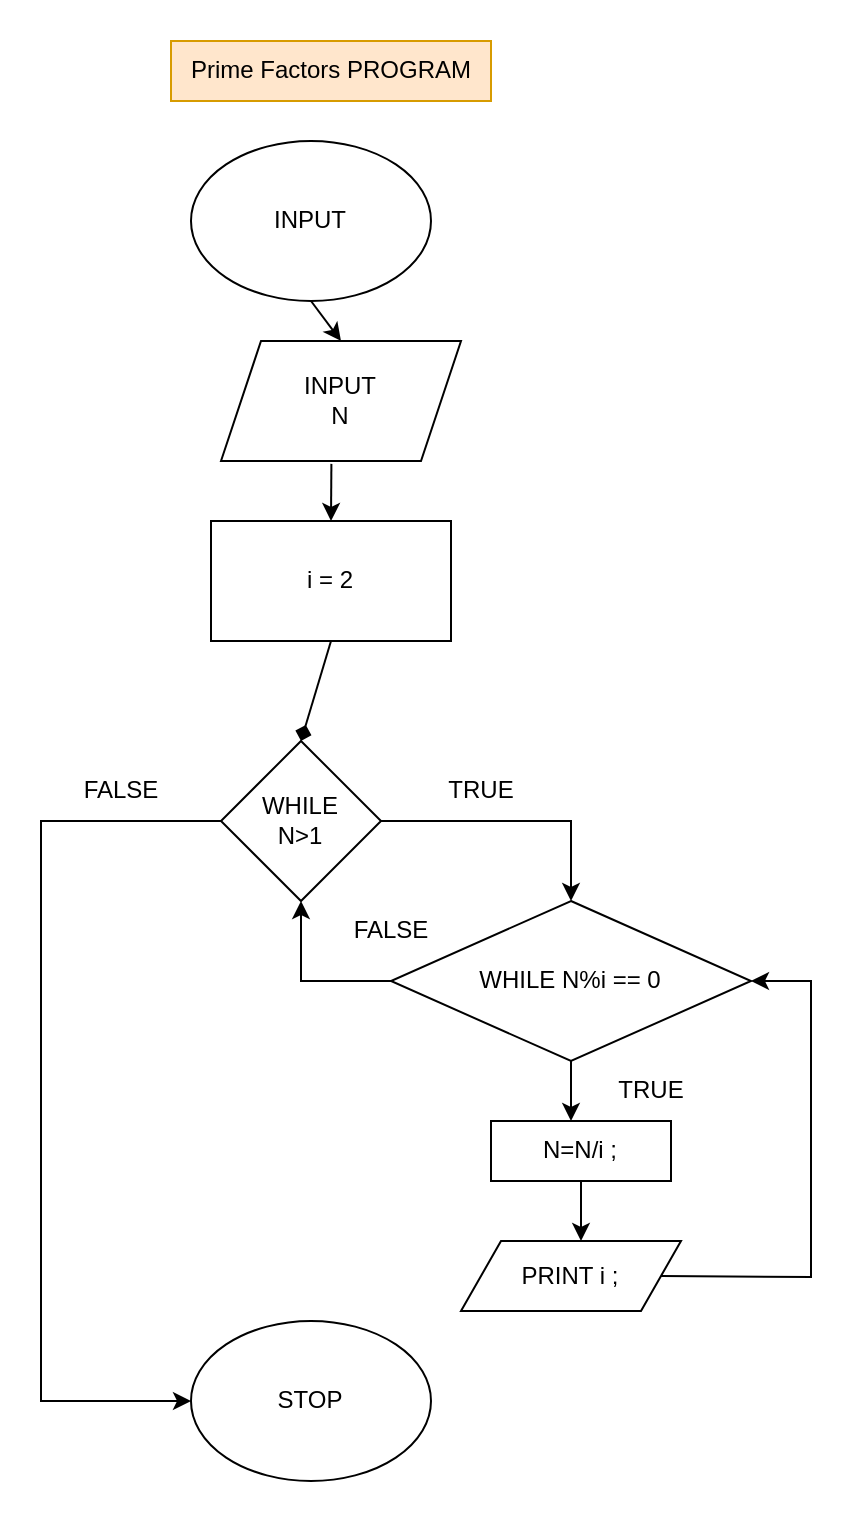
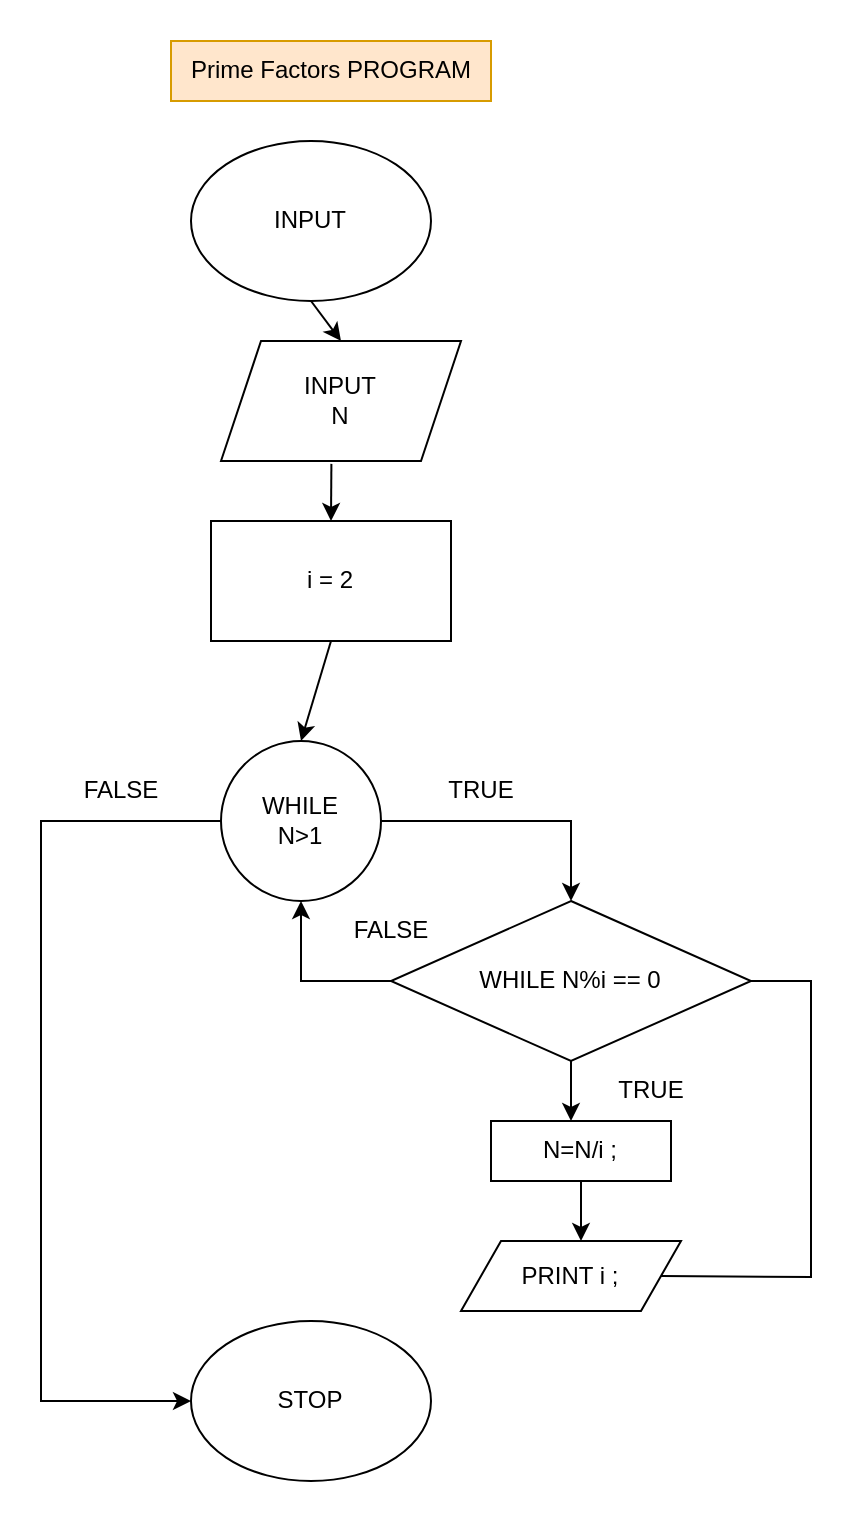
edge "i = 2" -> "WHILE N>1": arrowhead diamond -> classic
node "WHILE N>1": shape diamond -> ellipse
edge "PRINT i ;" -> "WHILE N%i == 0": arrowhead classic -> none
